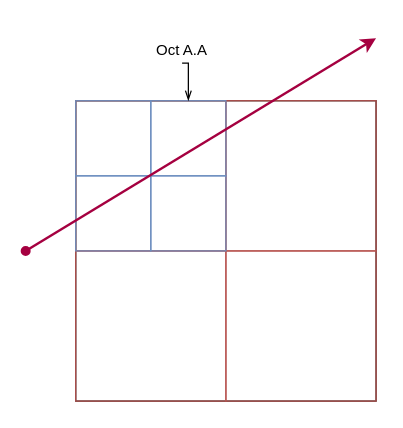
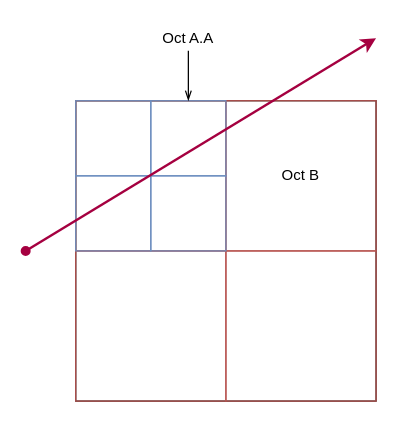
node "Oct A.A": moved (182, 51) -> (188, 38)
node "Oct B": added
